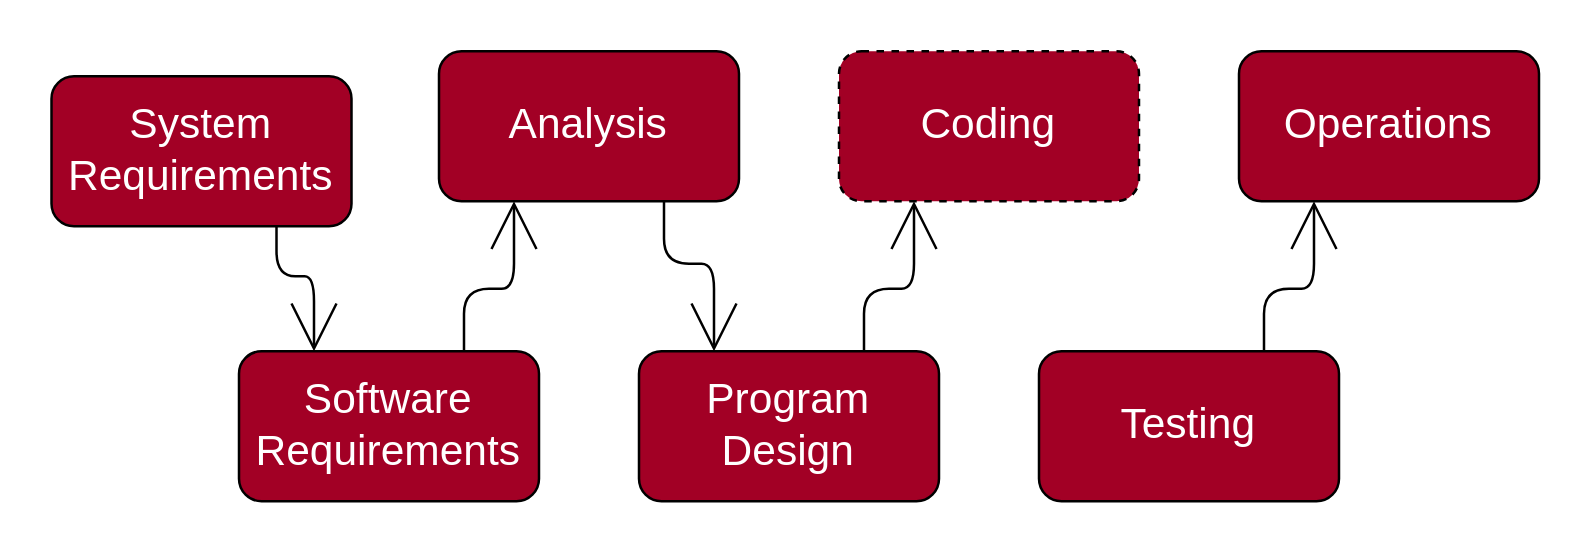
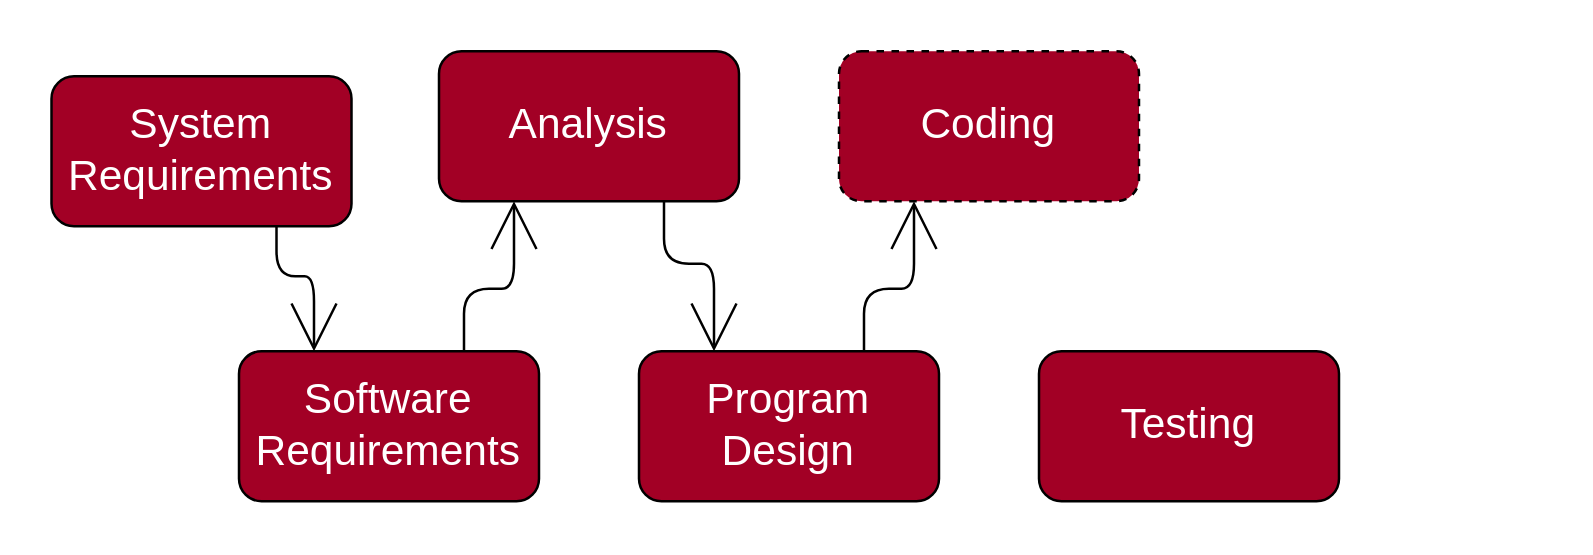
node "Operations": removed
edge "Testing" -> "Operations": removed
